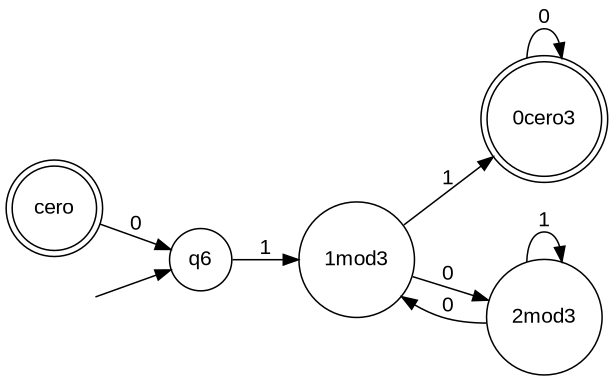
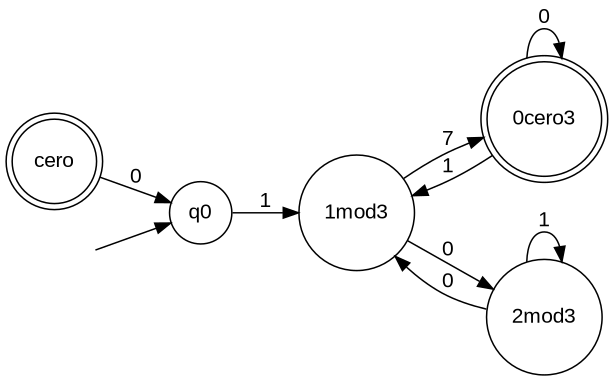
edge "0cero3" -> "1mod3": added, label "1"
edge "1mod3" -> "0cero3": label "1" -> "7"
node "q6": label "q6" -> "q0"
